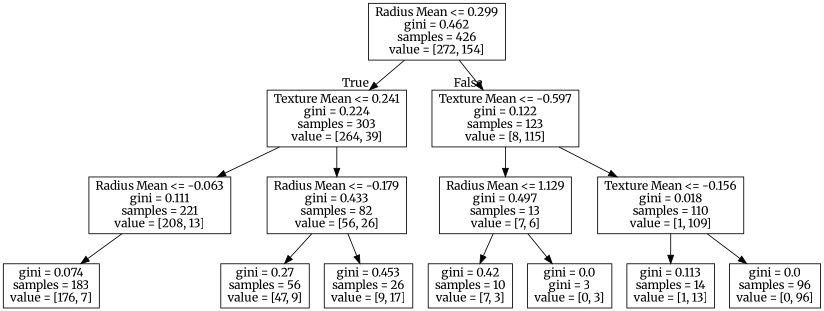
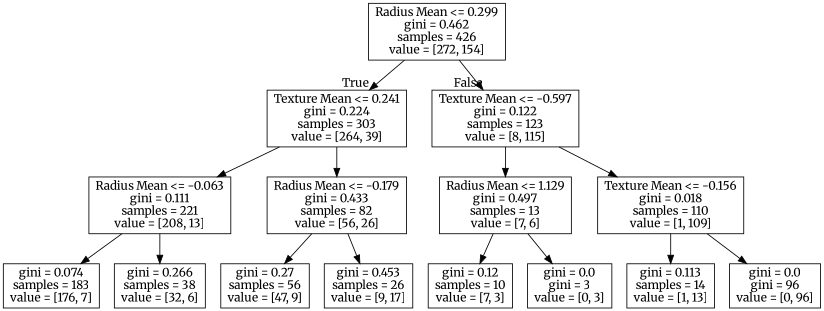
node "gini = 0.266 samples = 38 value = [32, 6]": added
node "gini = 0.42 samples = 10 value = [7, 3]": label "gini = 0.42 samples = 10 value = [7, 3]" -> "gini = 0.12 samples = 10 value = [7, 3]"
node "gini = 0.0 samples = 96 value = [0, 96]": label "gini = 0.0 samples = 96 value = [0, 96]" -> "gini = 0.0 gini = 96 value = [0, 96]"
